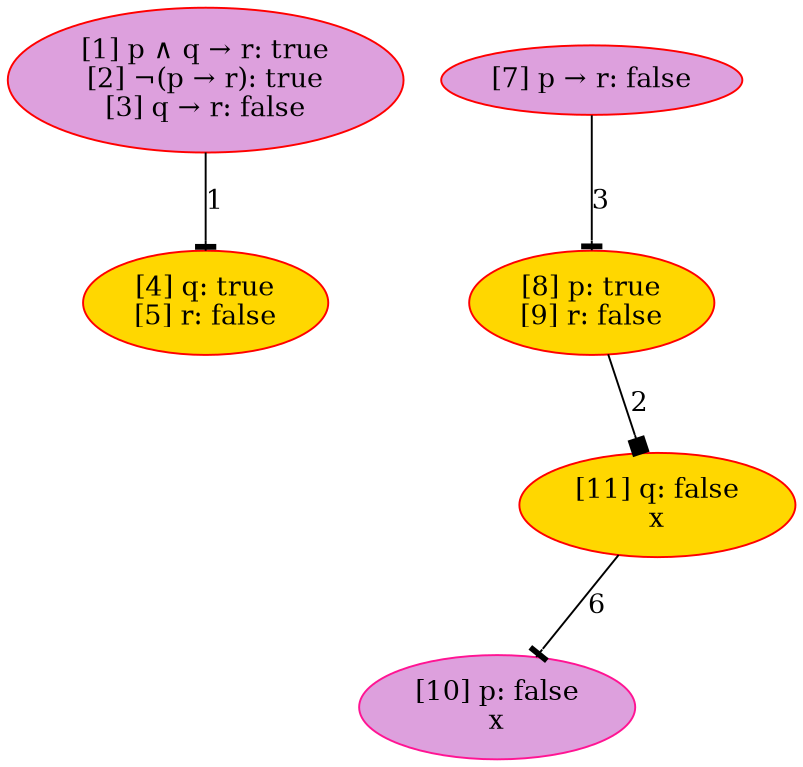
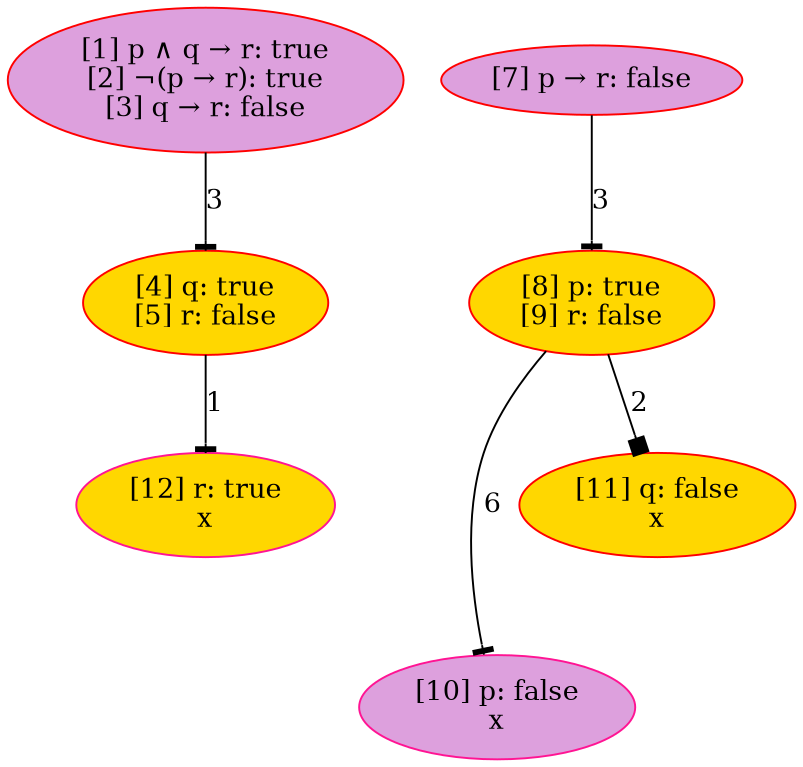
edge "[1] p ∧ q → r: true [2] ¬(p → r): true [3] q → r: false" -> "[4] q: true [5] r: false": label "1" -> "3"
node "[12] r: true x": added
edge "[11] q: false x" -> "[10] p: false x": now "[8] p: true [9] r: false" -> "[10] p: false x"
